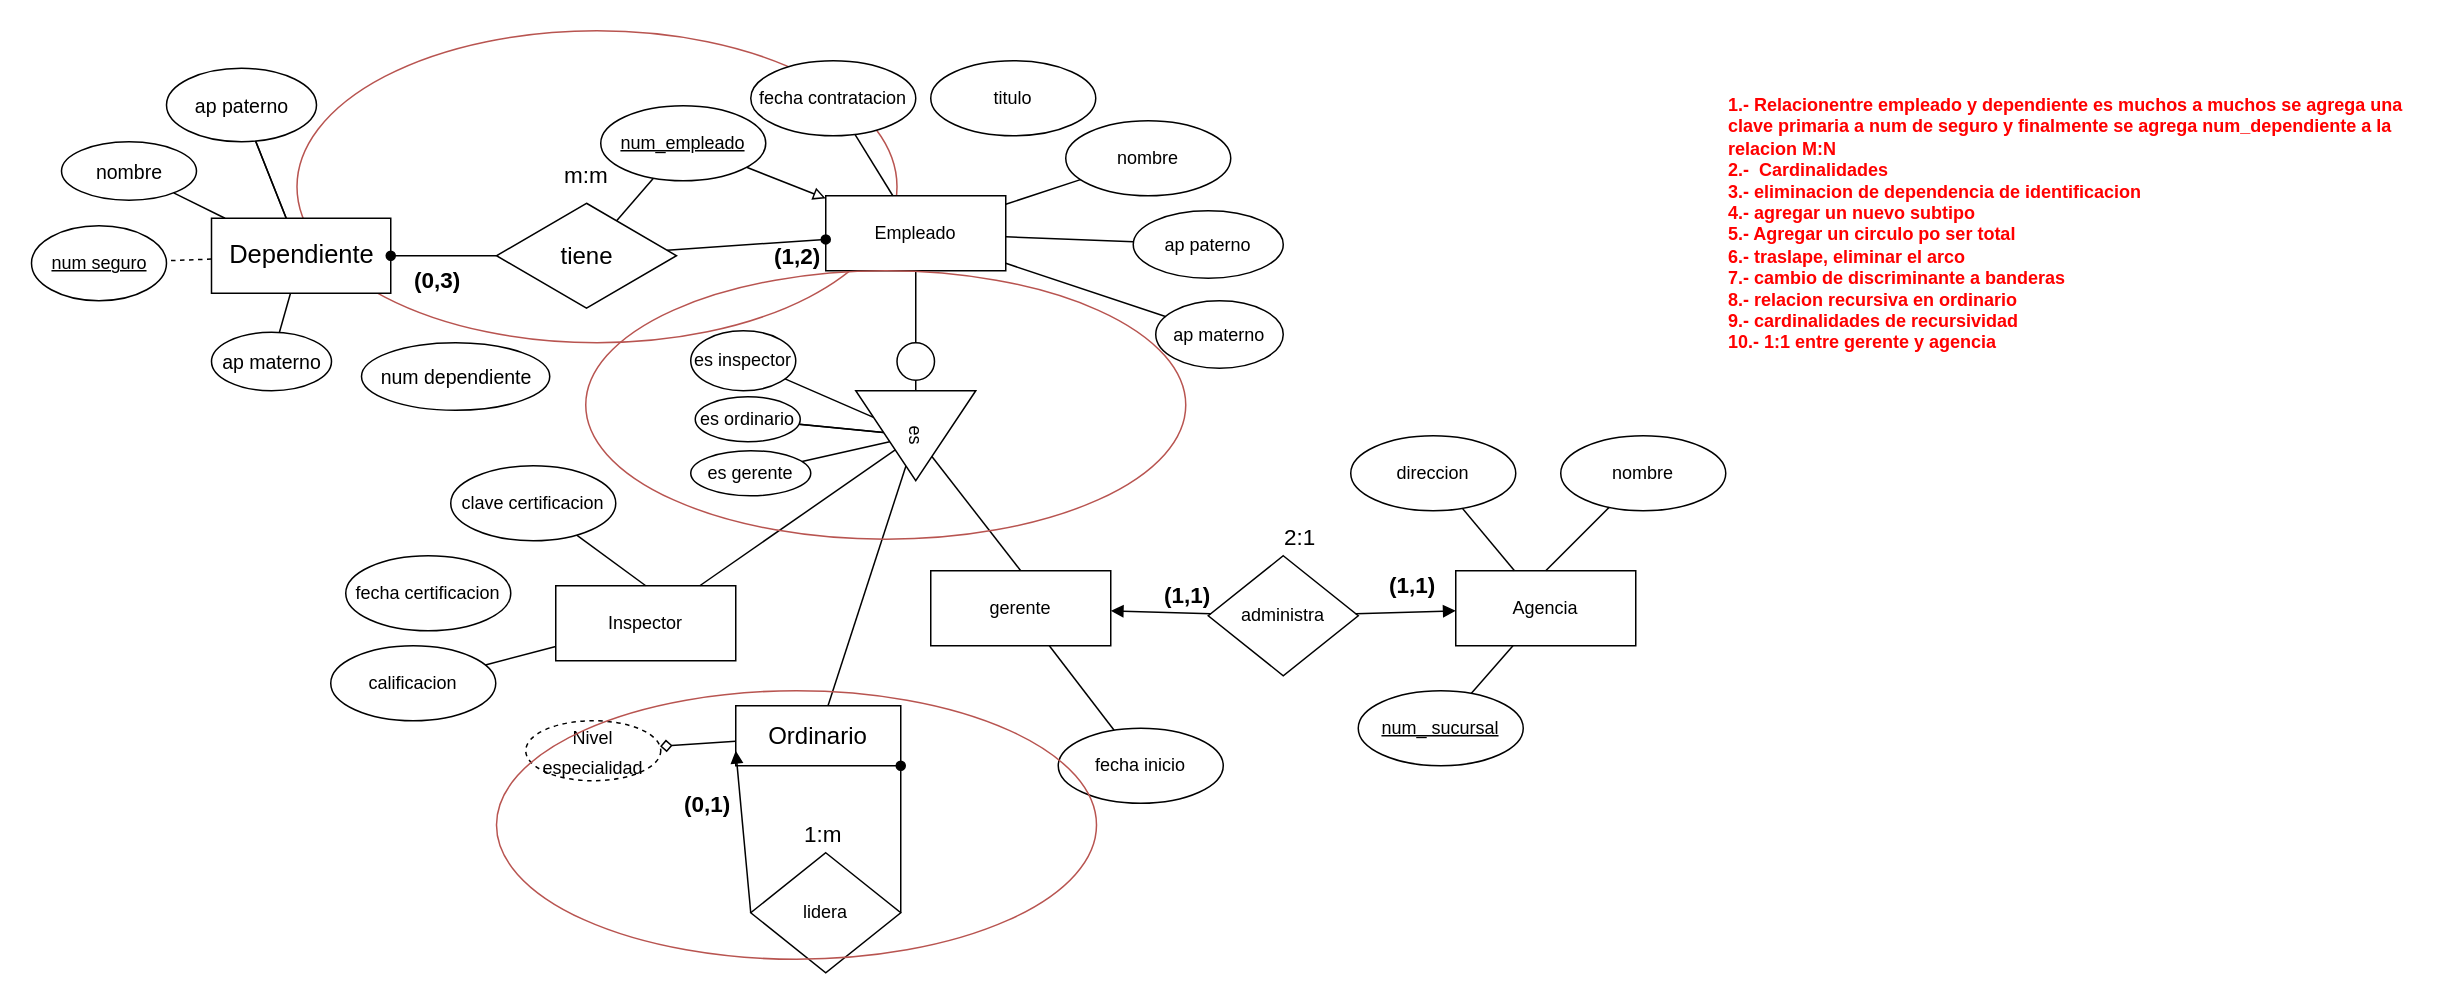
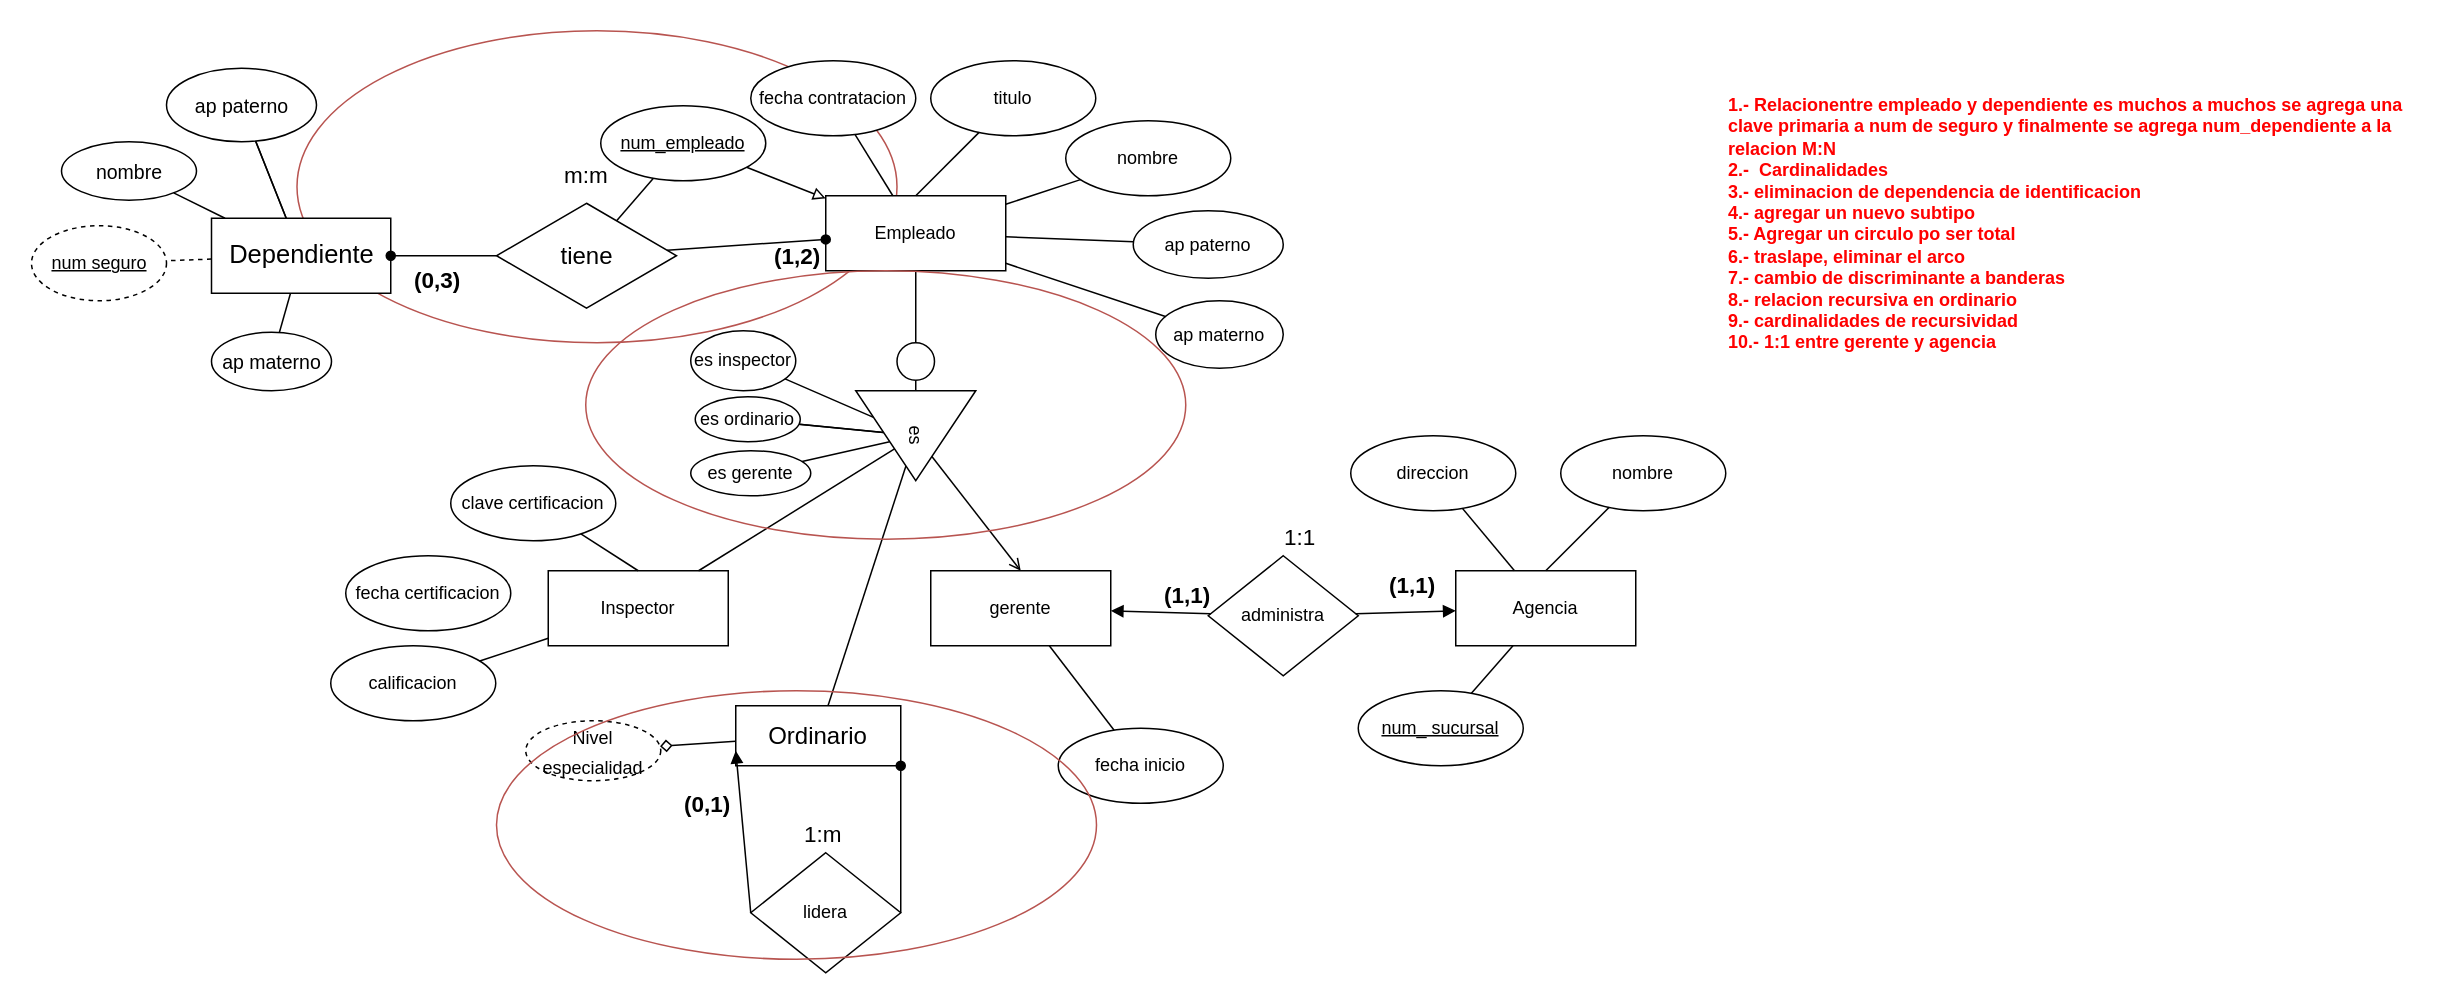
edge "titulo" -- "Empleado": added
node "num seguro": style solid -> dashed
node "num dependiente": removed
node "2:1": label "2:1" -> "1:1"
edge "es" -- "gerente": arrowhead none -> open
node "Inspector": moved (646, 623) -> (638, 608)
